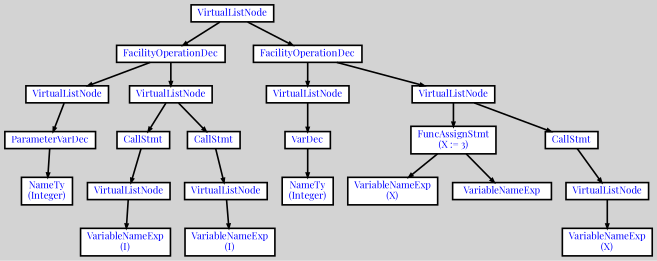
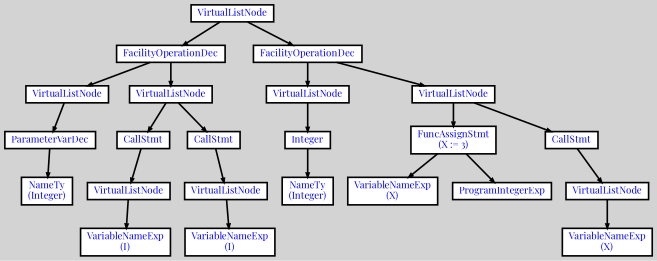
node "VarDec": label "VarDec" -> "Integer"
node "VariableNameExp": label "VariableNameExp" -> "ProgramIntegerExp"
